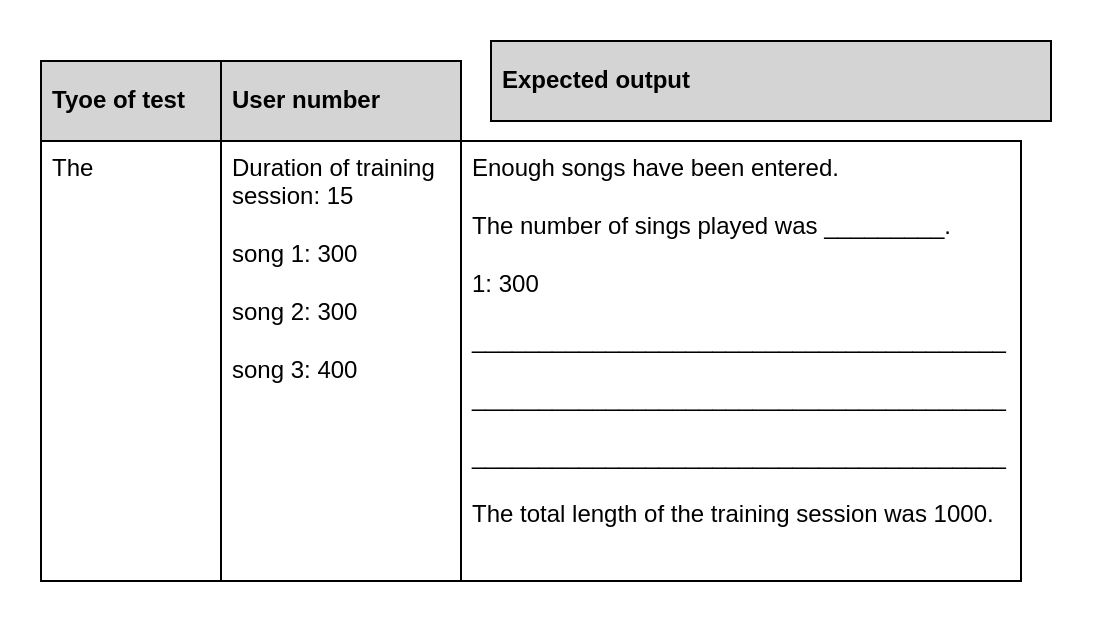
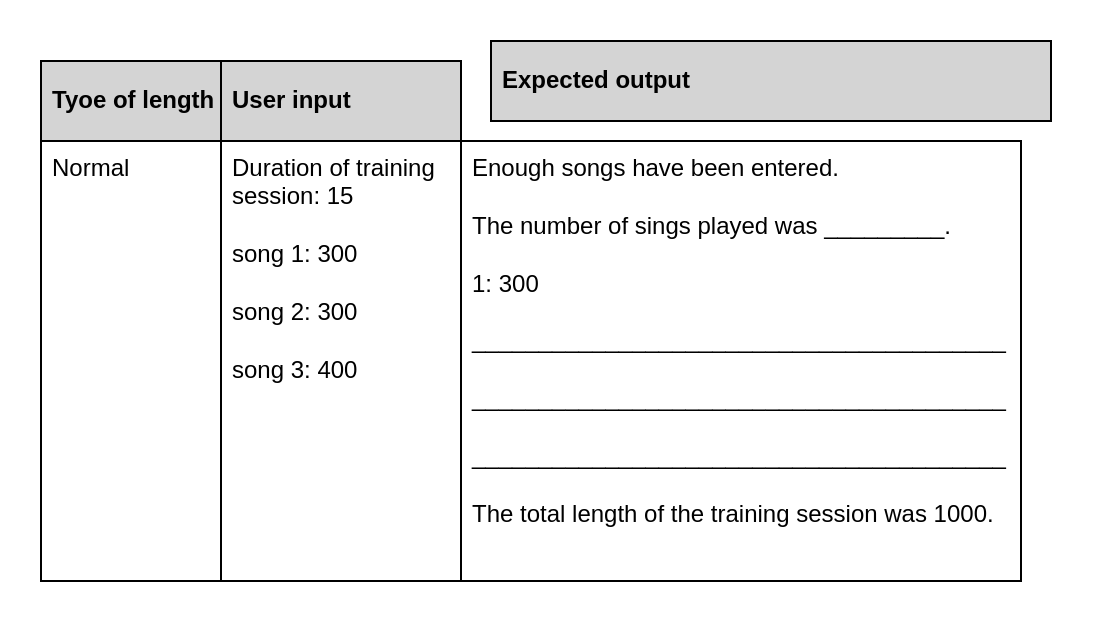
node "Tyoe of test": label "Tyoe of test" -> "Tyoe of length"
node "User number": label "User number" -> "User input"
node "The": label "The" -> "Normal"
